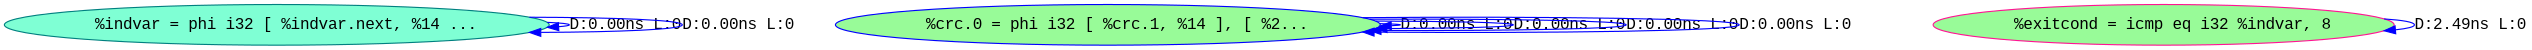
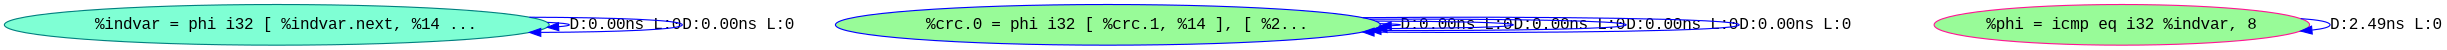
node "%exitcond = icmp eq i32 %indvar, 8": label "%exitcond = icmp eq i32 %indvar, 8" -> "%phi = icmp eq i32 %indvar, 8"
